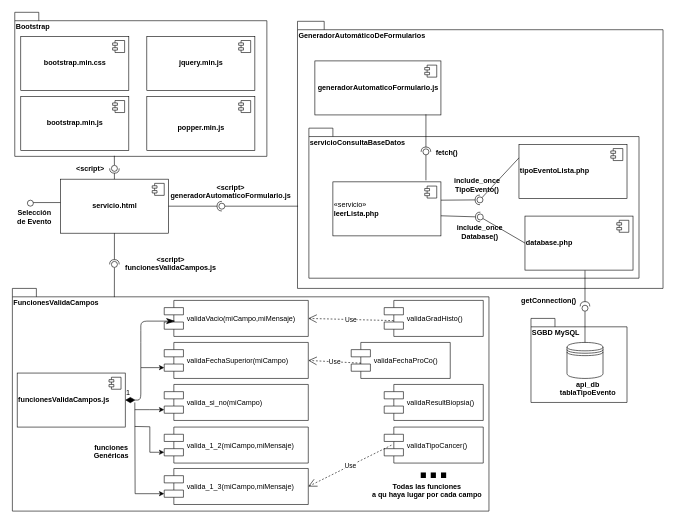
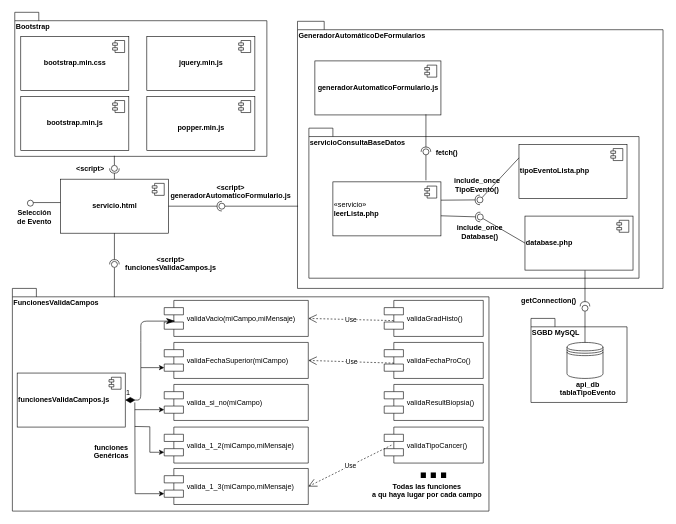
node "validaFechaProCo()": moved (401, 360) -> (434, 360)
